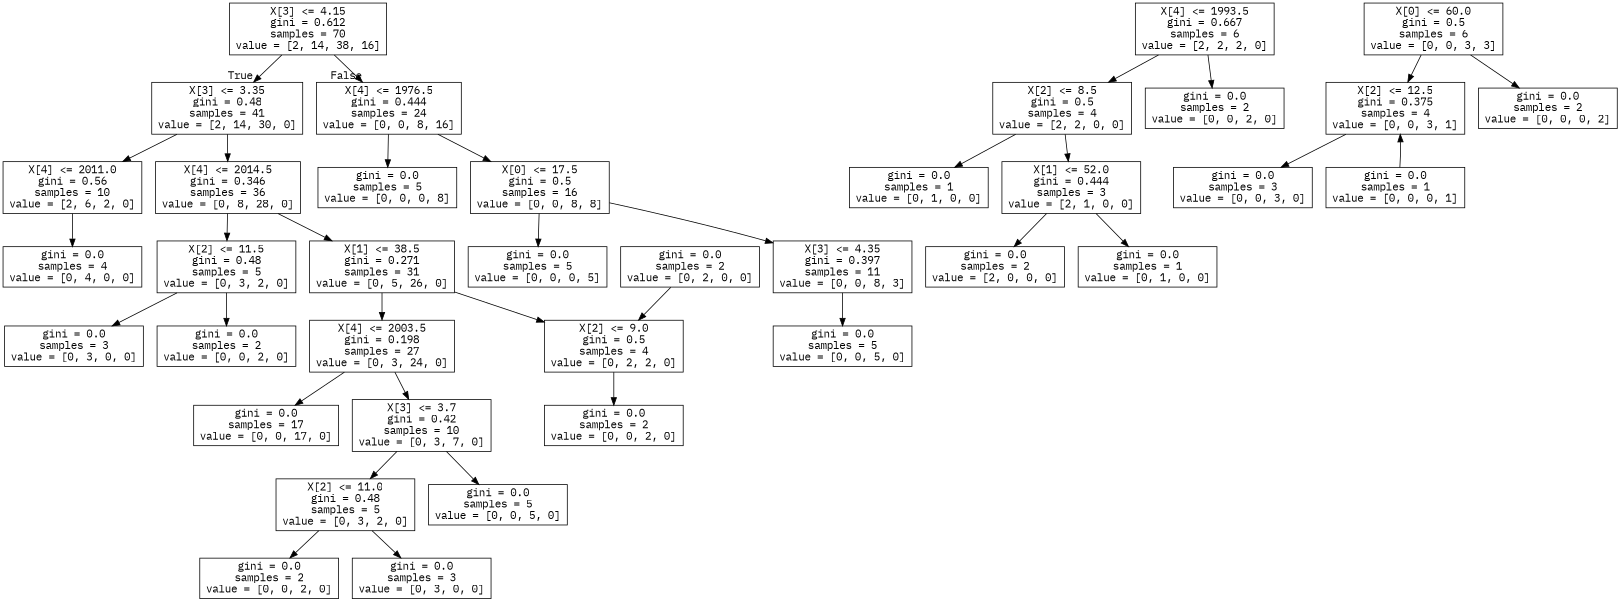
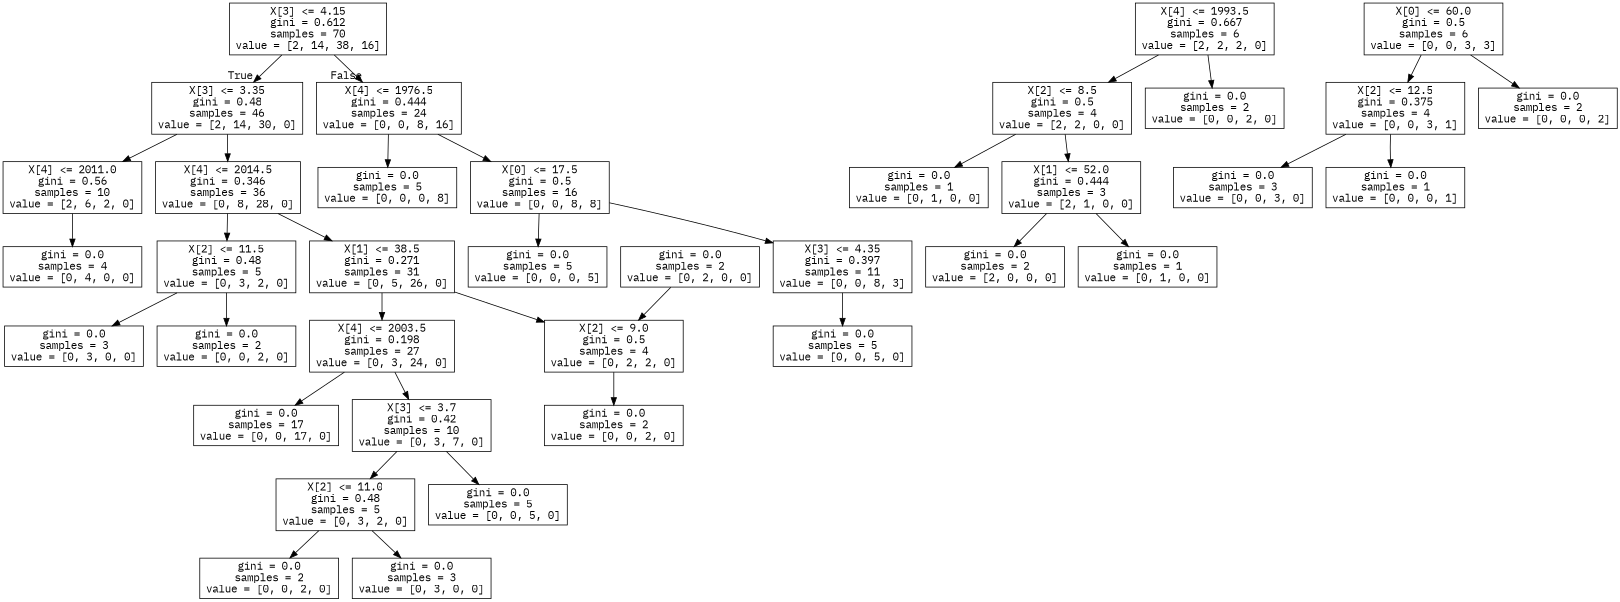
node "X[3] <= 3.35 gini = 0.48 samples = 41 value = [2, 14, 30, 0]": label "X[3] <= 3.35 gini = 0.48 samples = 41 value = [2, 14, 30, 0]" -> "X[3] <= 3.35 gini = 0.48 samples = 46 value = [2, 14, 30, 0]"
edge "gini = 0.0 samples = 1 value = [0, 0, 0, 1]" -> "X[2] <= 12.5 gini = 0.375 samples = 4 value = [0, 0, 3, 1]": reversed
